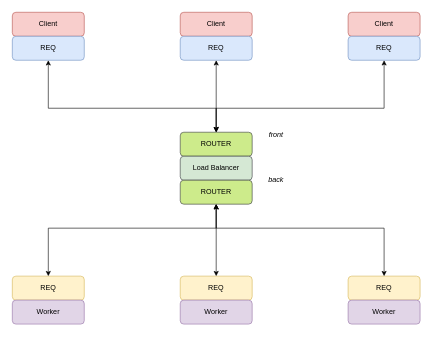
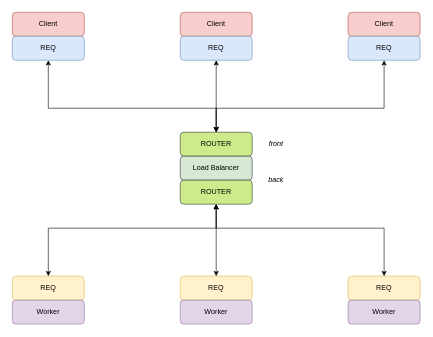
node "front": moved (276, 135) -> (276, 144)
